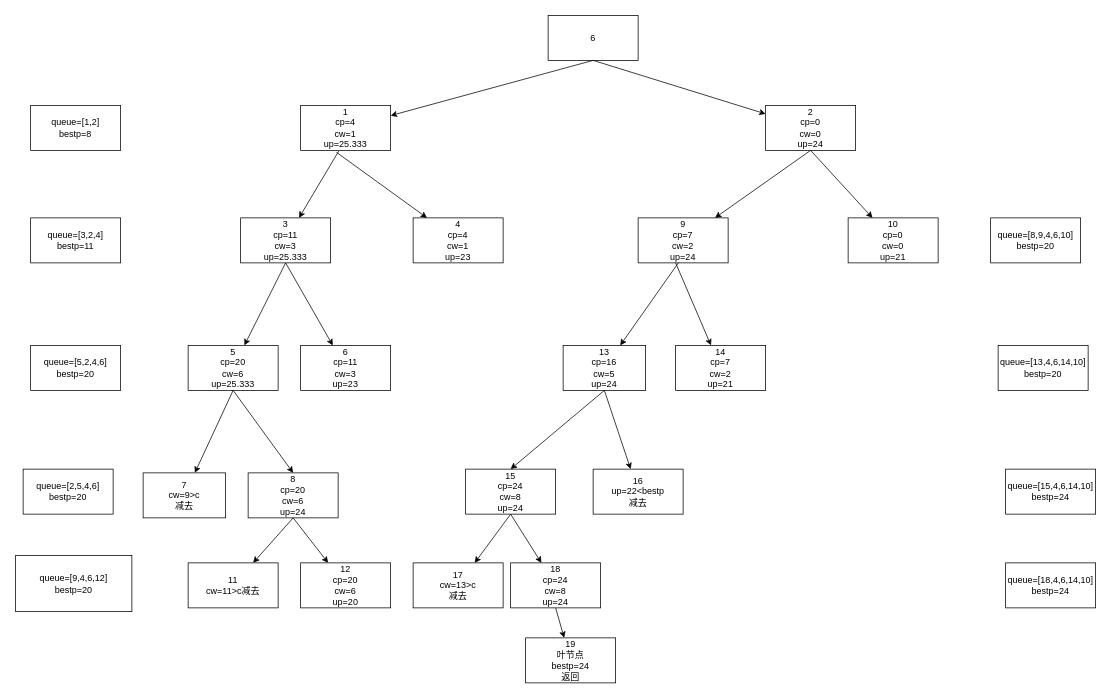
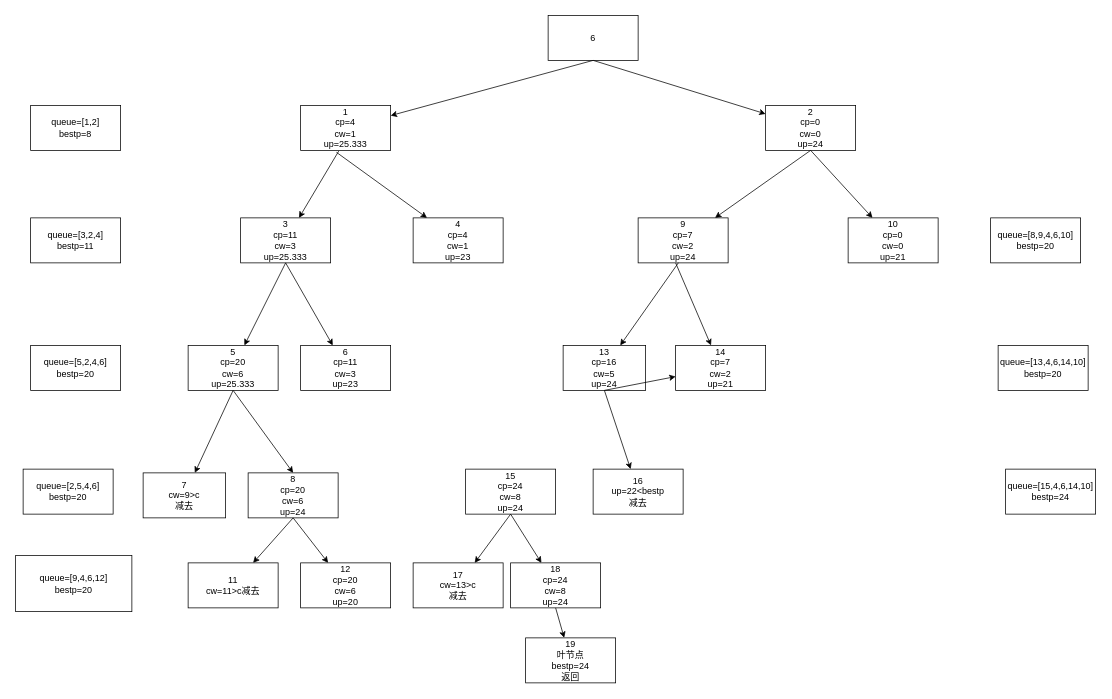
edge "13 cp=16 cw=5 up=24" -> "15 cp=24 cw=8 up=24": now "13 cp=16 cw=5 up=24" -> "14 cp=7 cw=2 up=21"
node "queue=[18,4,6,14,10] bestp=24": removed
